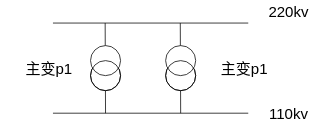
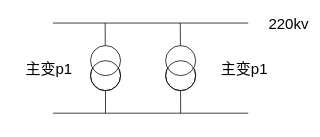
node "220kv": moved (288, 12) -> (288, 23)
node "110kv": removed
